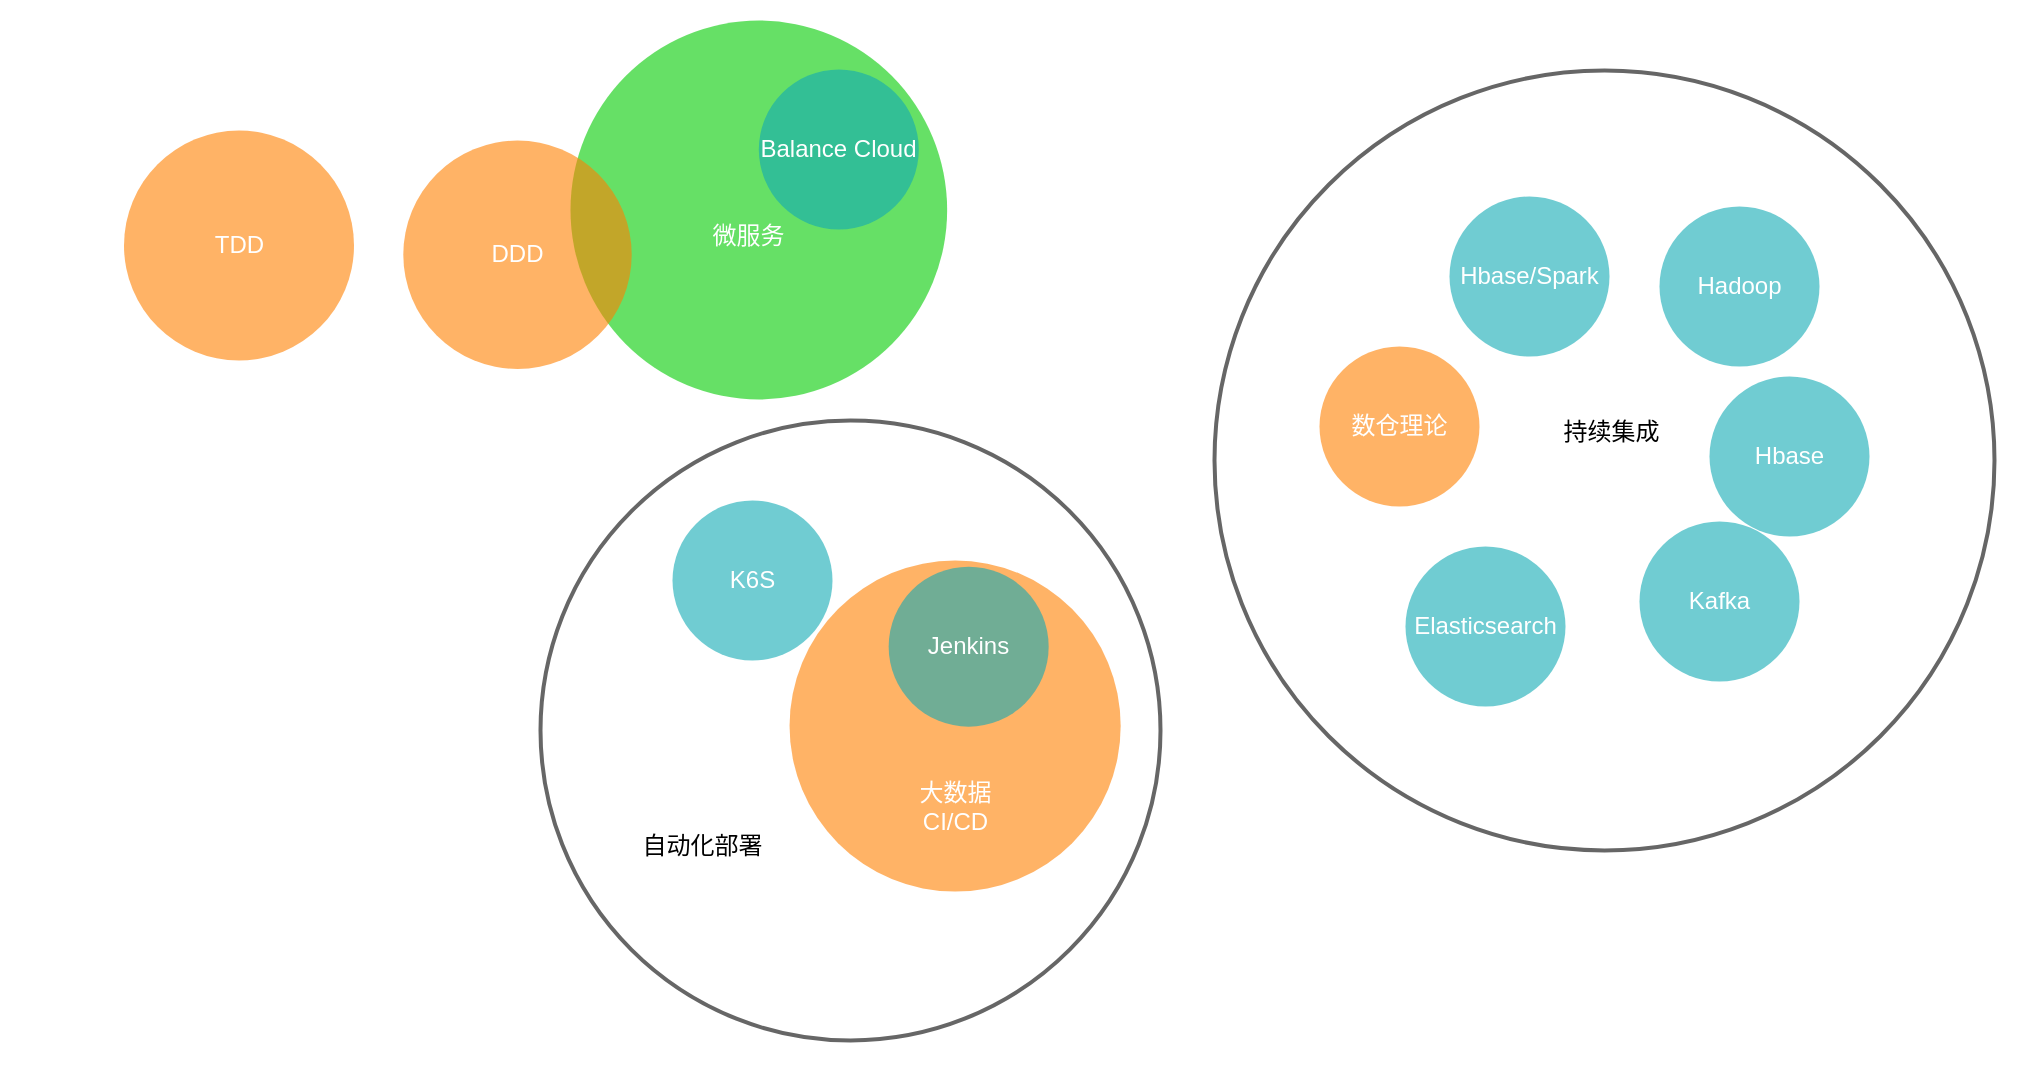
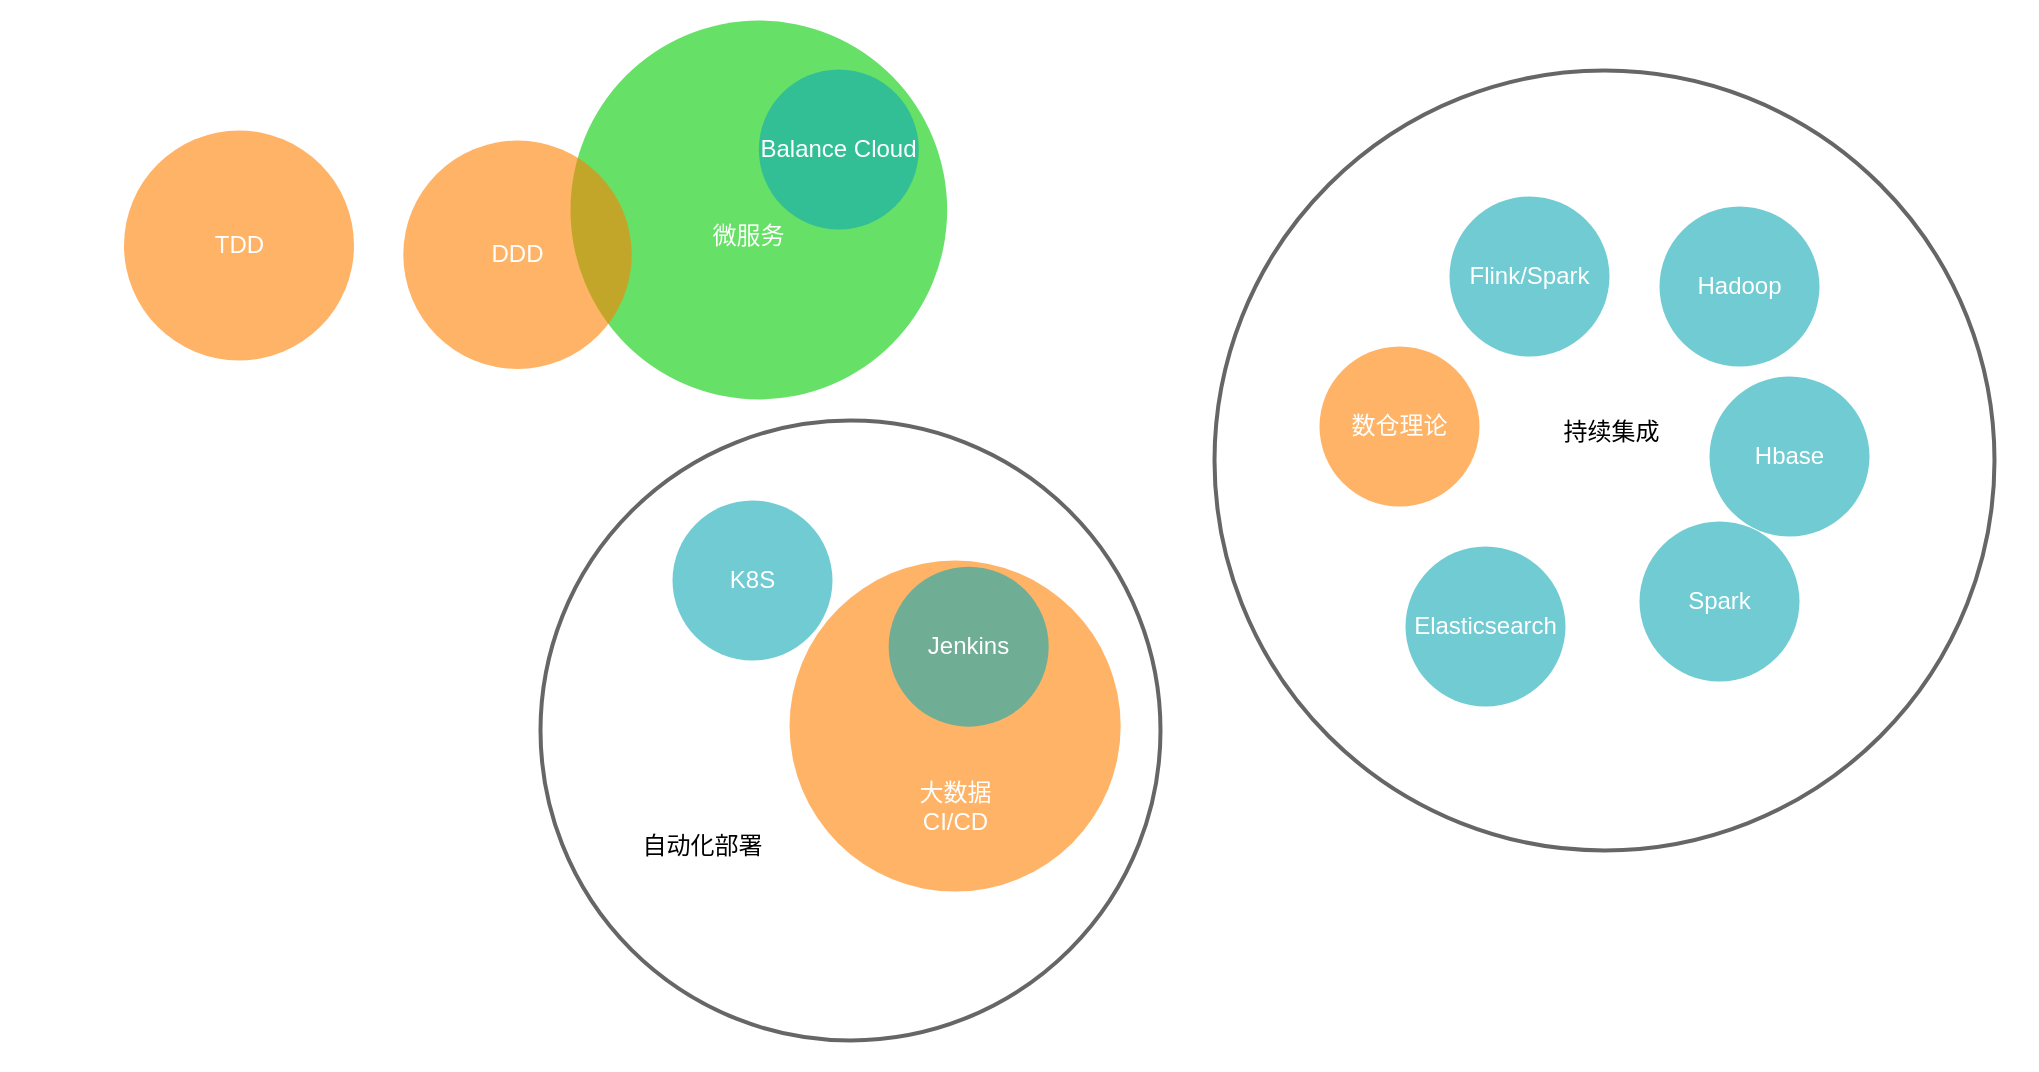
node "Hbase/Spark": label "Hbase/Spark" -> "Flink/Spark"
node "K6S": label "K6S" -> "K8S"
node "Kafka": label "Kafka" -> "Spark"
